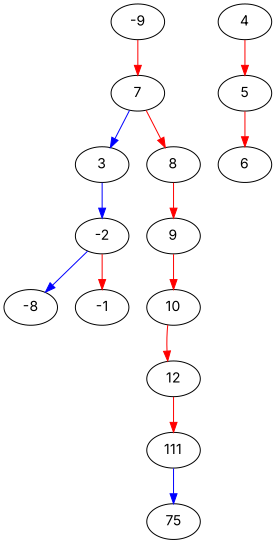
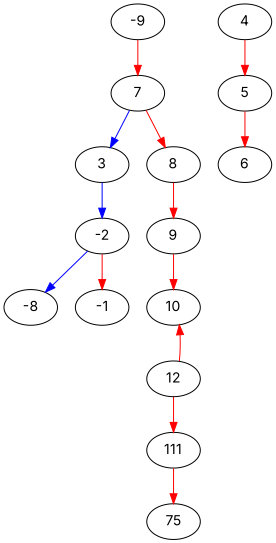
edge "10" -> "12": reversed
edge "111" -> "75": color blue -> red
